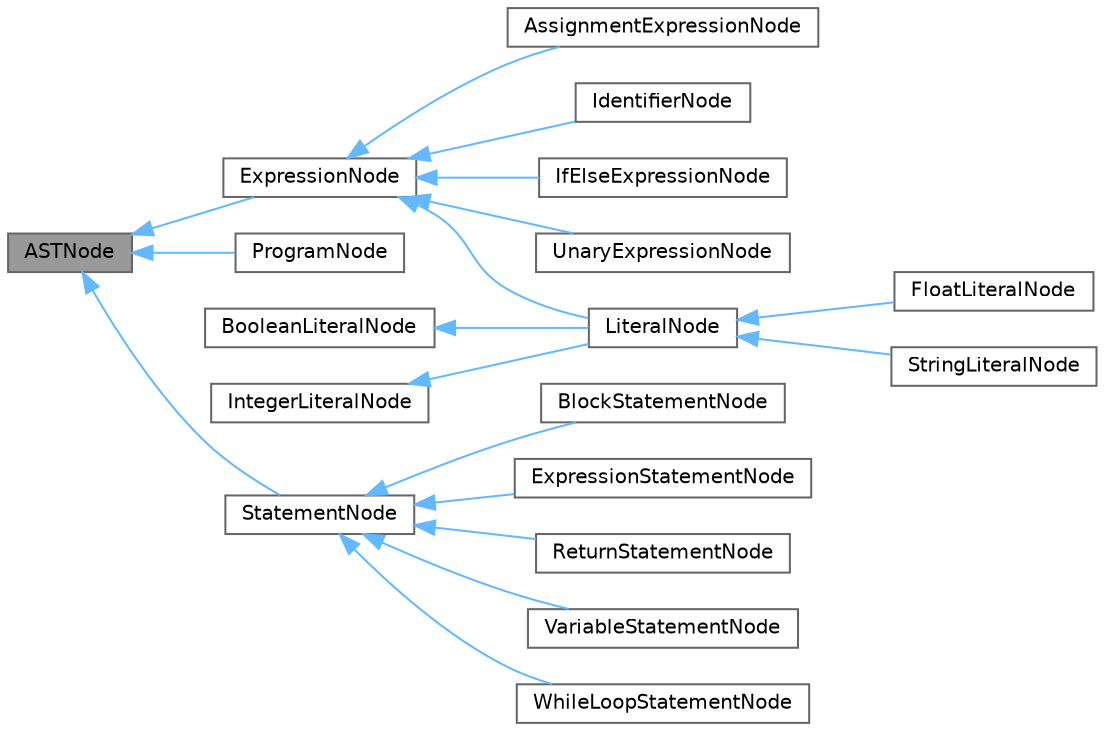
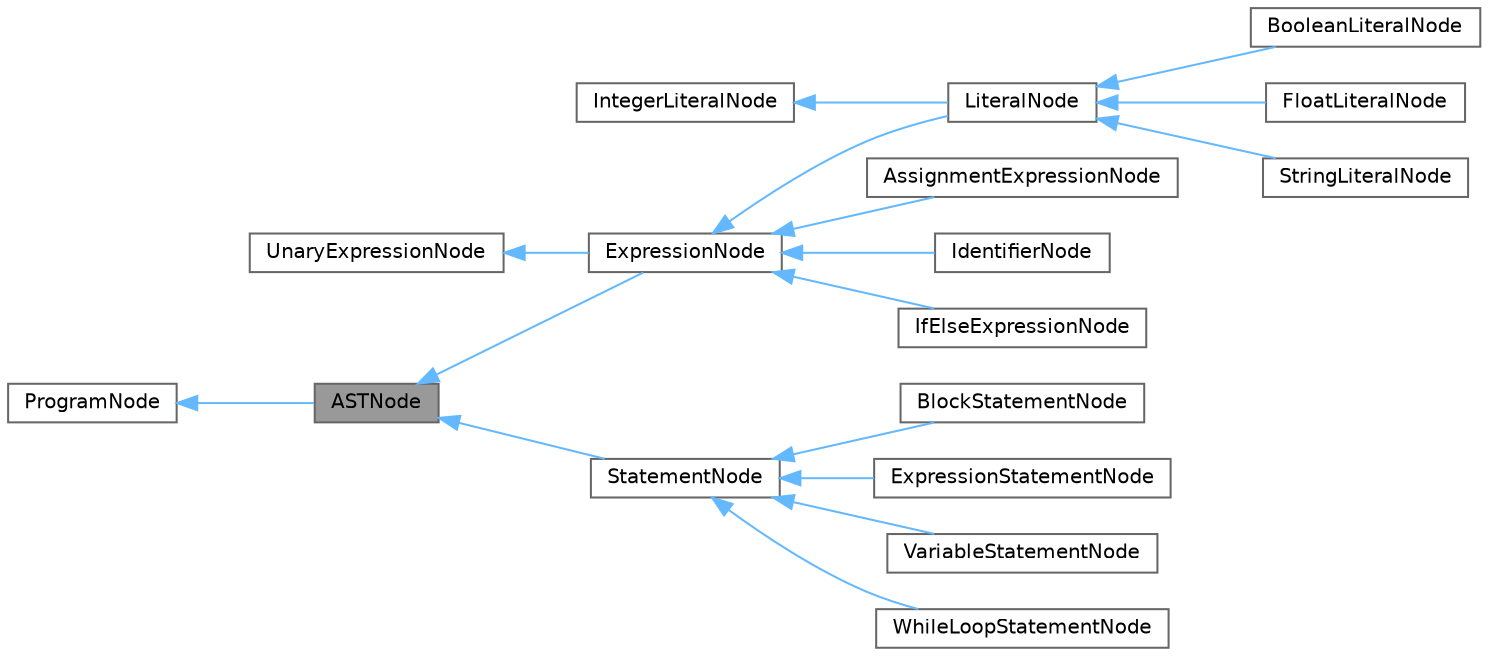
edge "UnaryExpressionNode" -> "ExpressionNode": reversed
edge "ProgramNode" -> "ASTNode": reversed
edge "LiteralNode" -> "BooleanLiteralNode": reversed
node "ReturnStatementNode": removed
